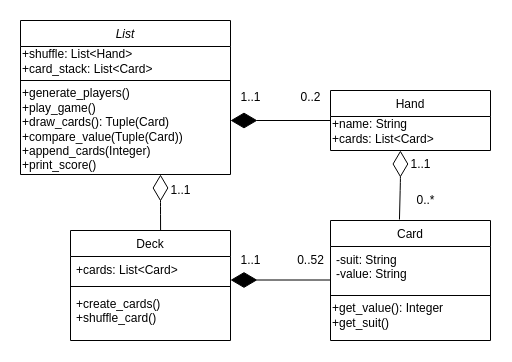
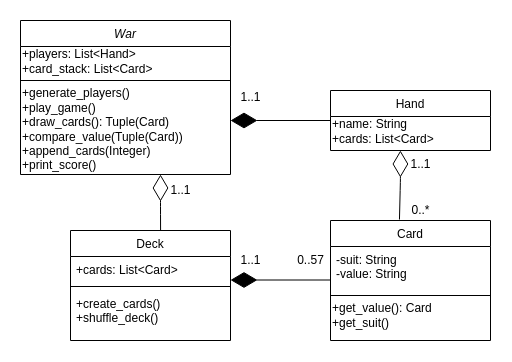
node "List": label "List" -> "War"
node "+shuffle: List<Hand> +card_stack: List<Card>": label "+shuffle: List<Hand> +card_stack: List<Card>" -> "+players: List<Hand> +card_stack: List<Card>"
node "0..2": removed
node "0..*": moved (426, 201) -> (421, 211)
node "0..52": label "0..52" -> "0..57"
node "+create_cards() +shuffle_card()": label "+create_cards() +shuffle_card()" -> "+create_cards() +shuffle_deck()"
node "+get_value(): Integer +get_suit()": label "+get_value(): Integer +get_suit()" -> "+get_value(): Card +get_suit()"
